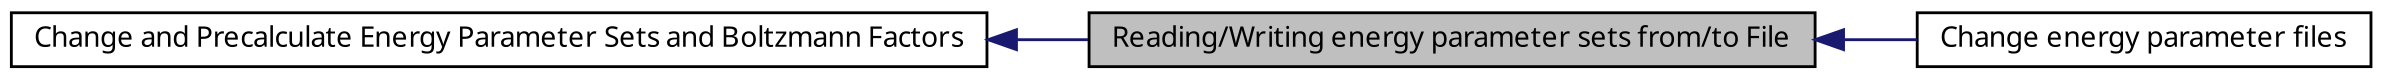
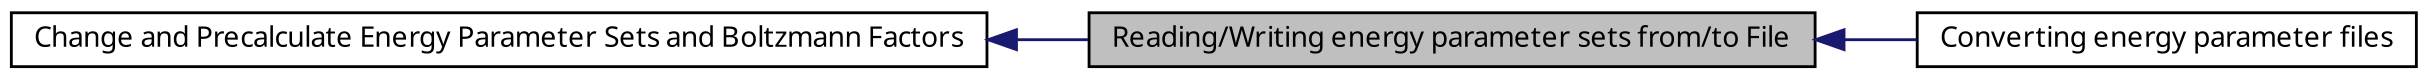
node "Change energy parameter files": label "Change energy parameter files" -> "Converting energy parameter files"
